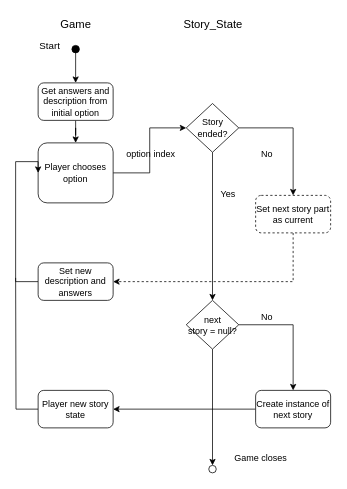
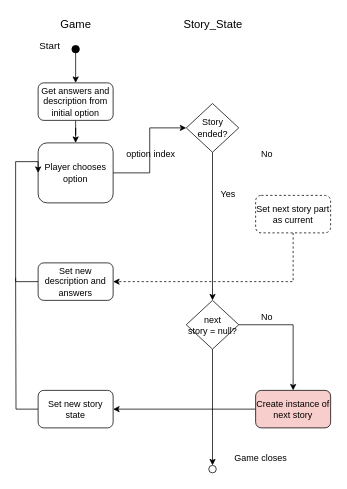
edge "Story ended?" -> "Set next story part as current": removed
node "Player new story state": label "Player new story state" -> "Set new story state"
node "Create instance of next story": fillcolor #ffffff -> #f8cecc
